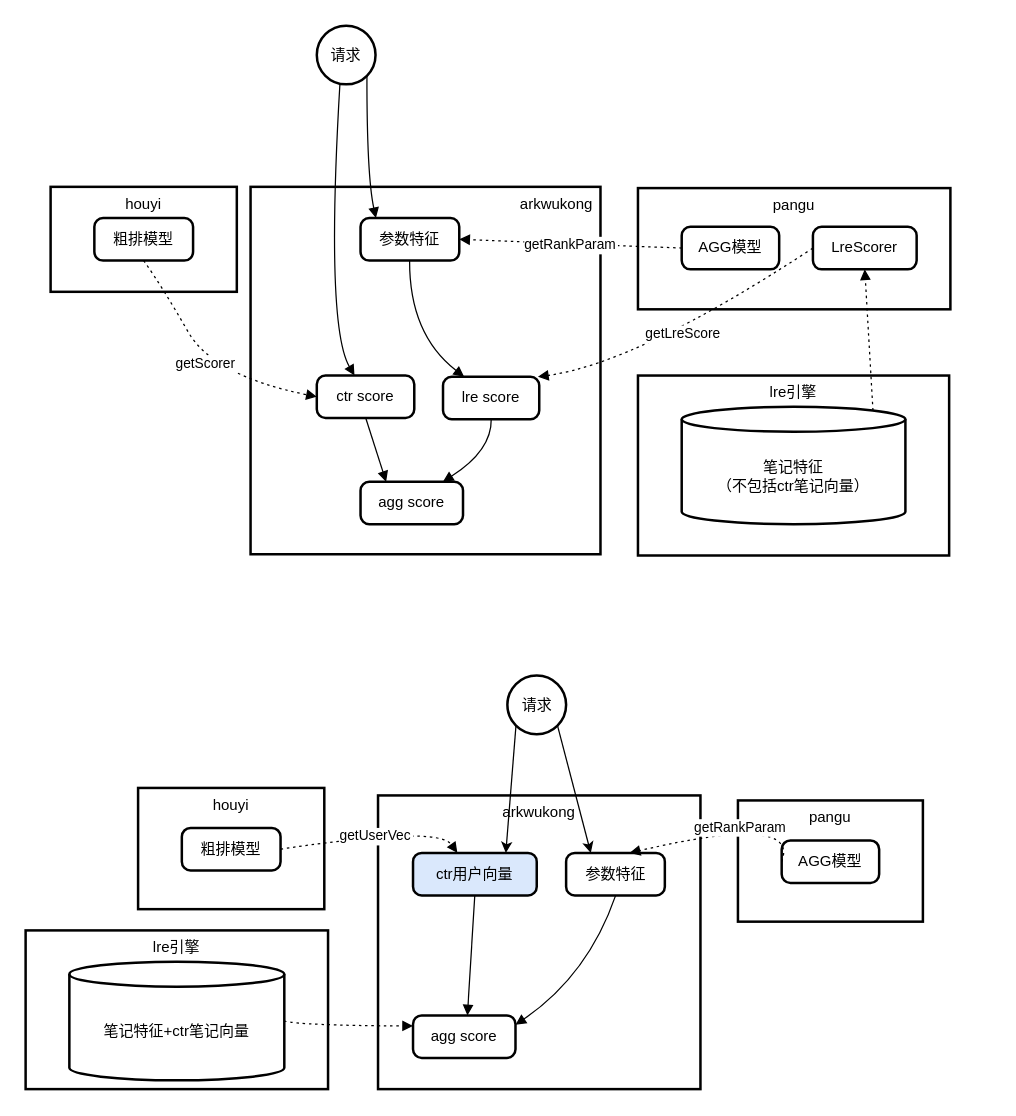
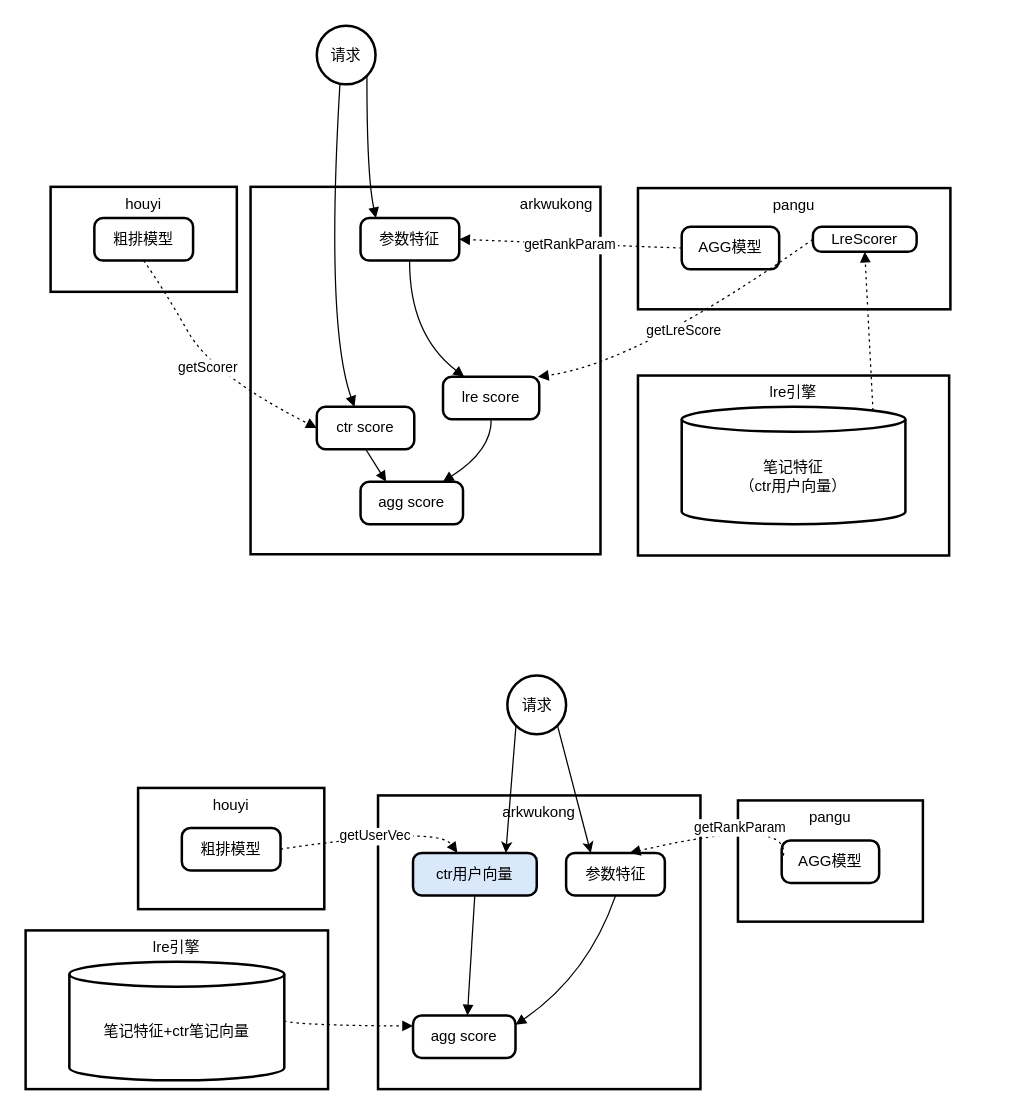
node "LreScorer": size 104x43 -> 104x25
node "ctr score": moved (366, 397) -> (366, 428)
node "笔记特征 （不包括ctr笔记向量）": label "笔记特征 （不包括ctr笔记向量）" -> "笔记特征 （ctr用户向量）"
